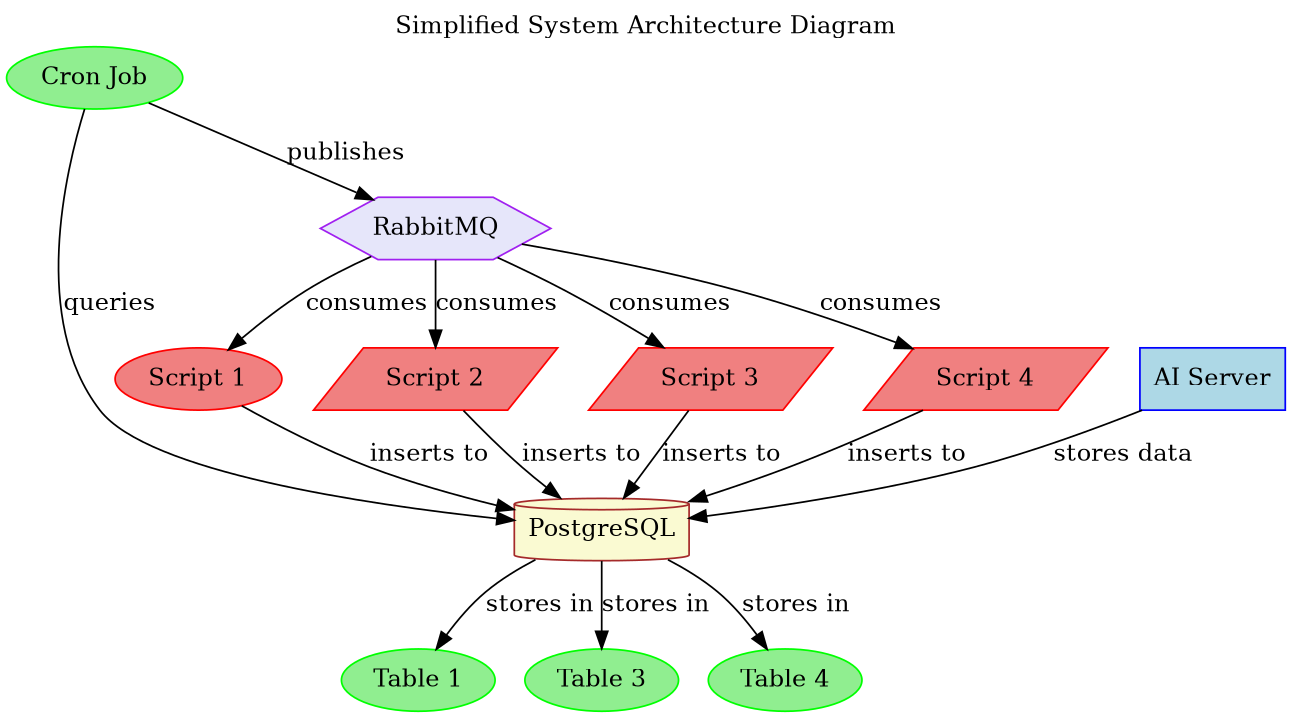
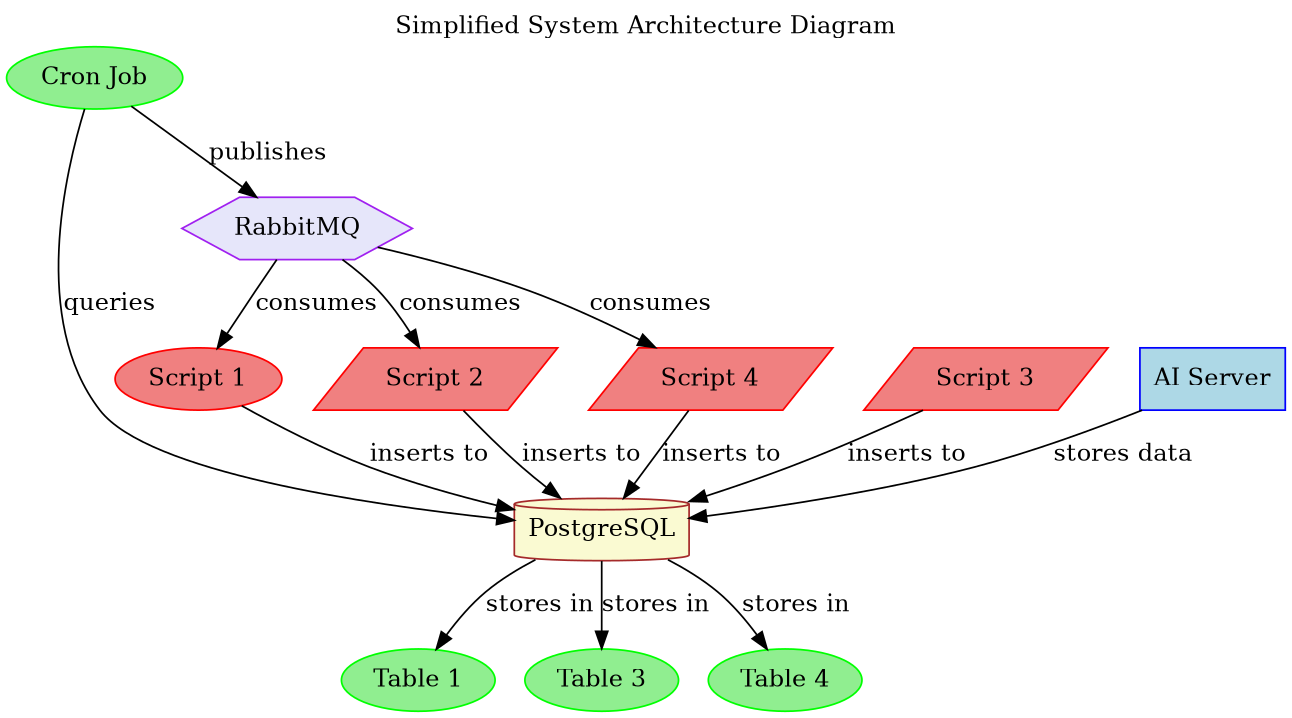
edge "RabbitMQ" -> "Script 3": removed, label "consumes"
